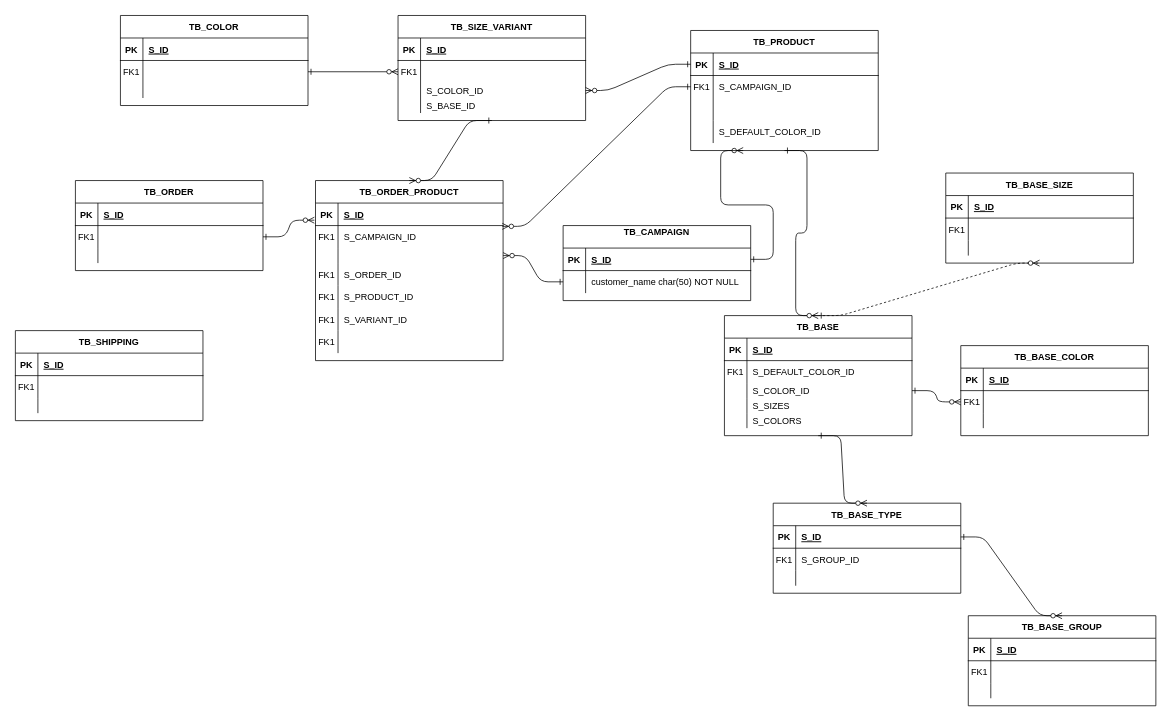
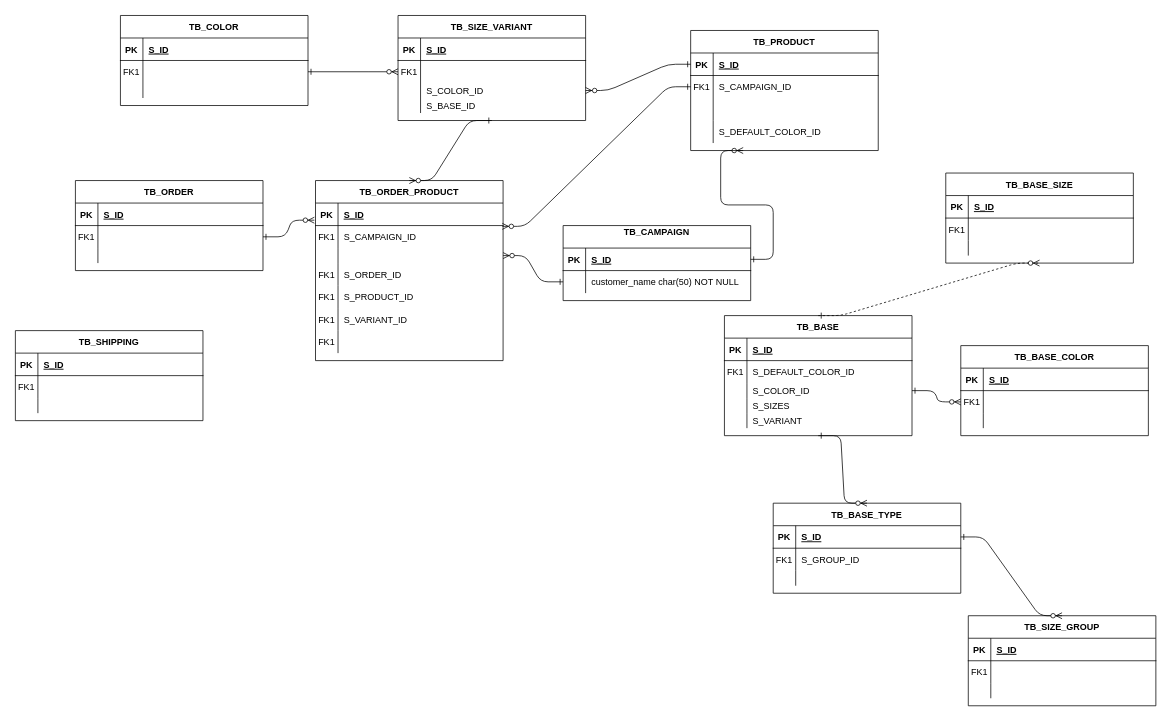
edge "TB_PRODUCT" -- "TB_BASE": removed
node "S_COLORS": label "S_COLORS" -> "S_VARIANT"
node "TB_BASE_GROUP": label "TB_BASE_GROUP" -> "TB_SIZE_GROUP"
